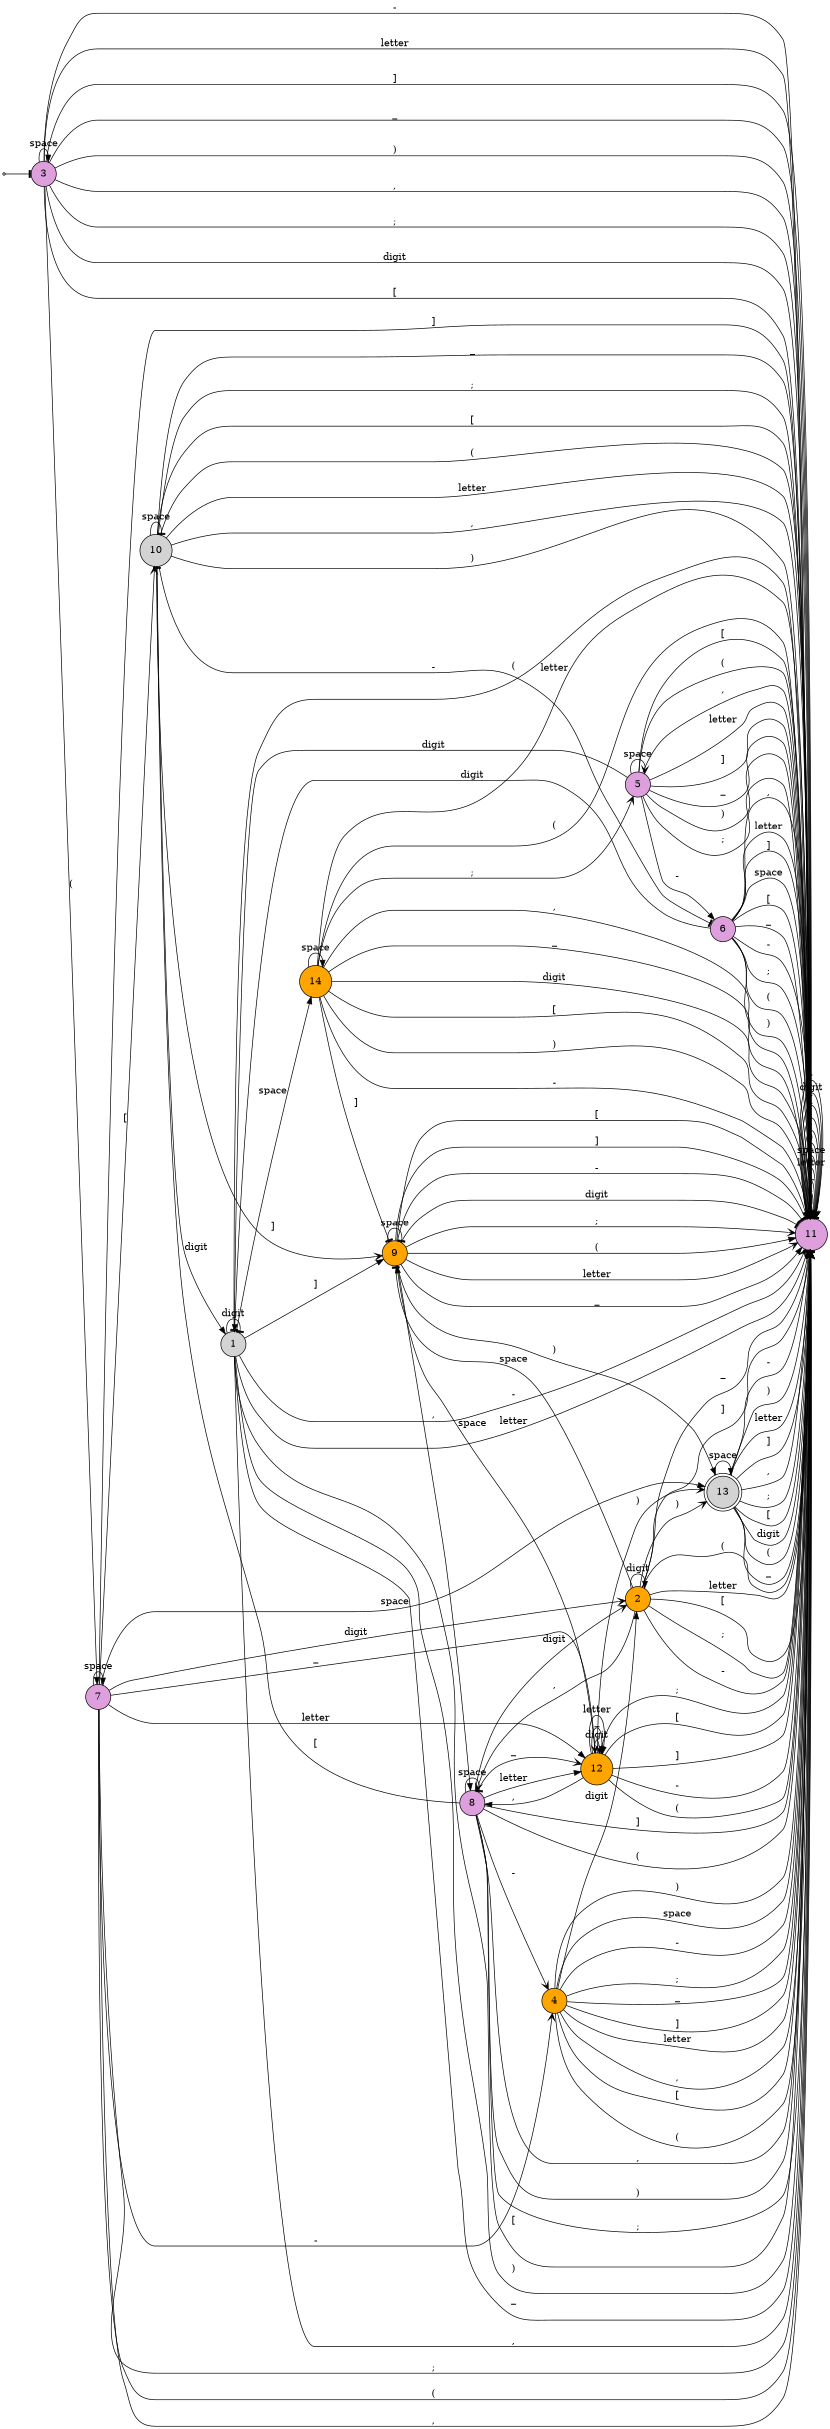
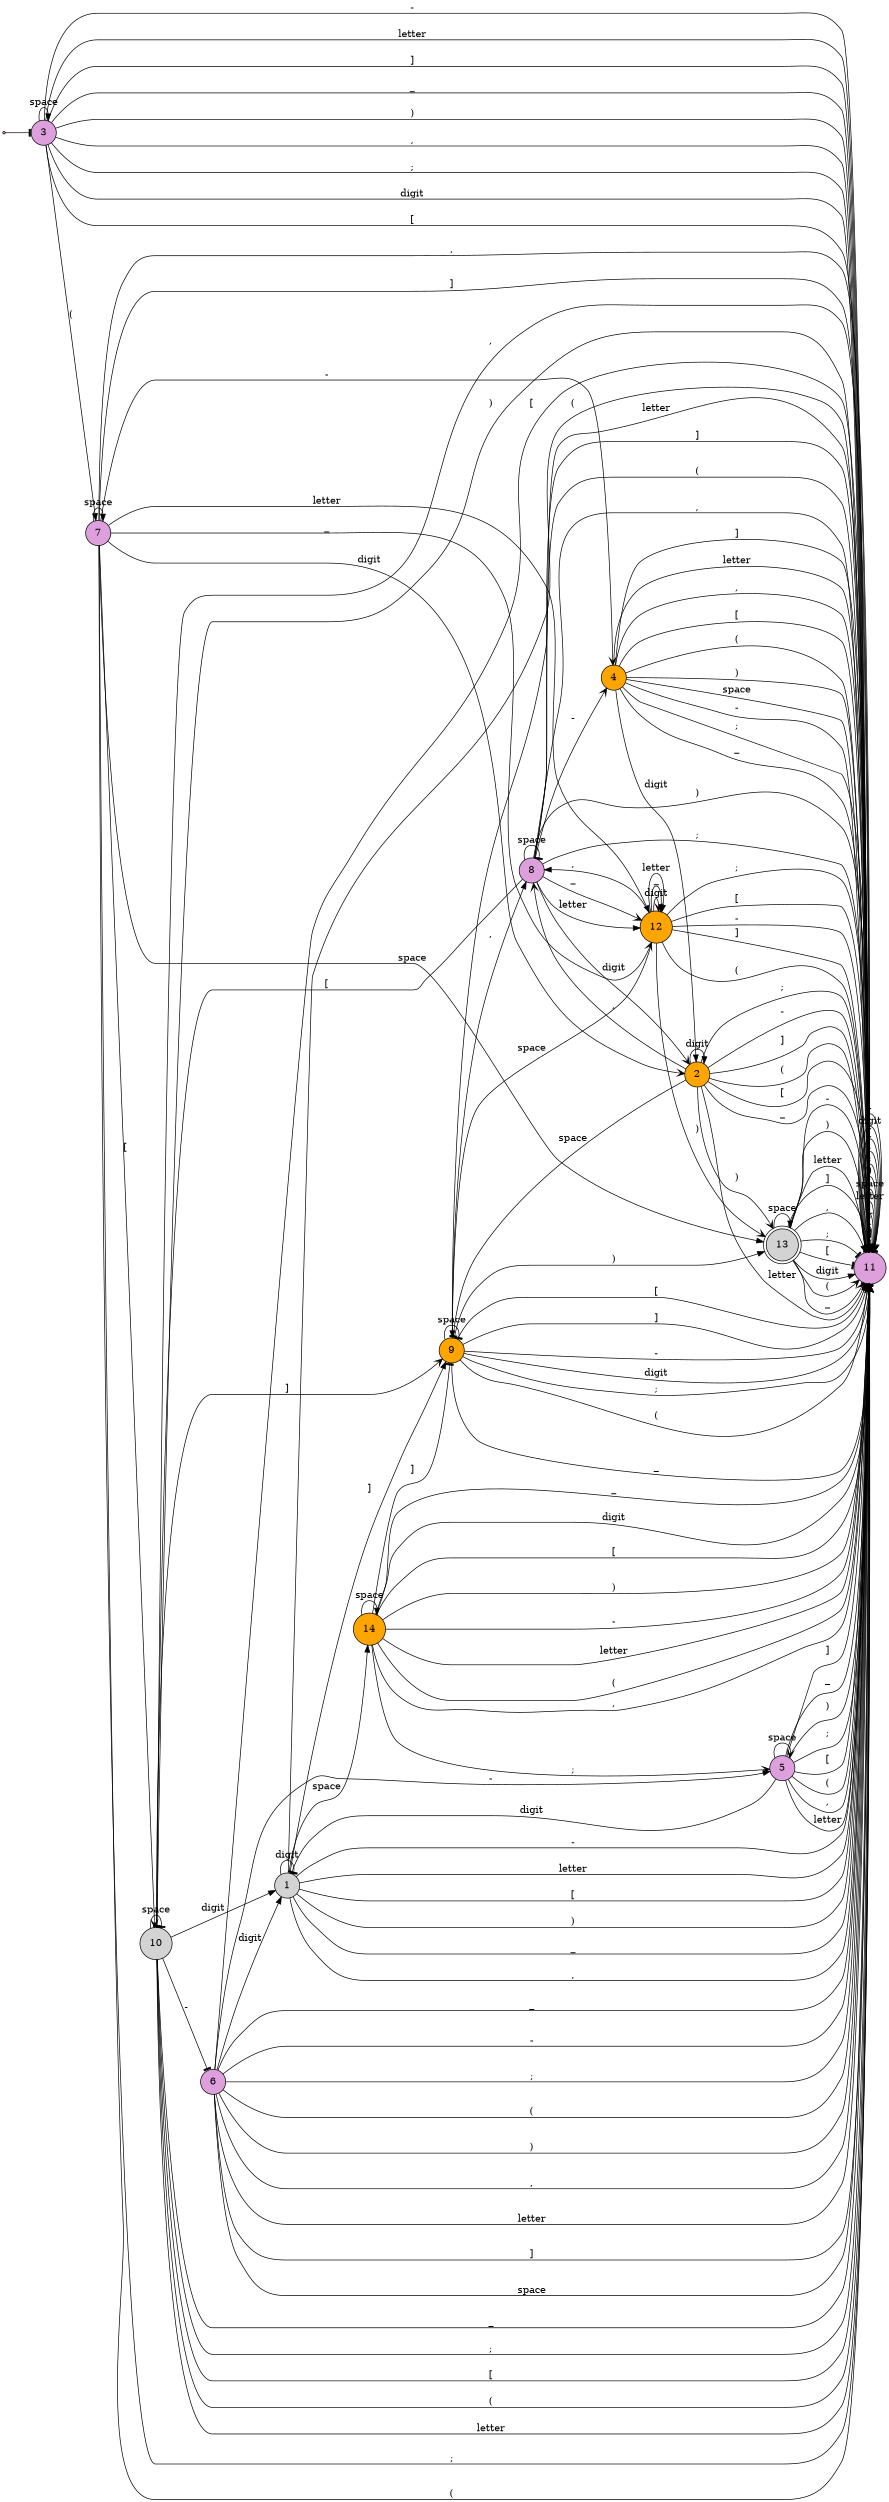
edge "5" -> "6": reversed
